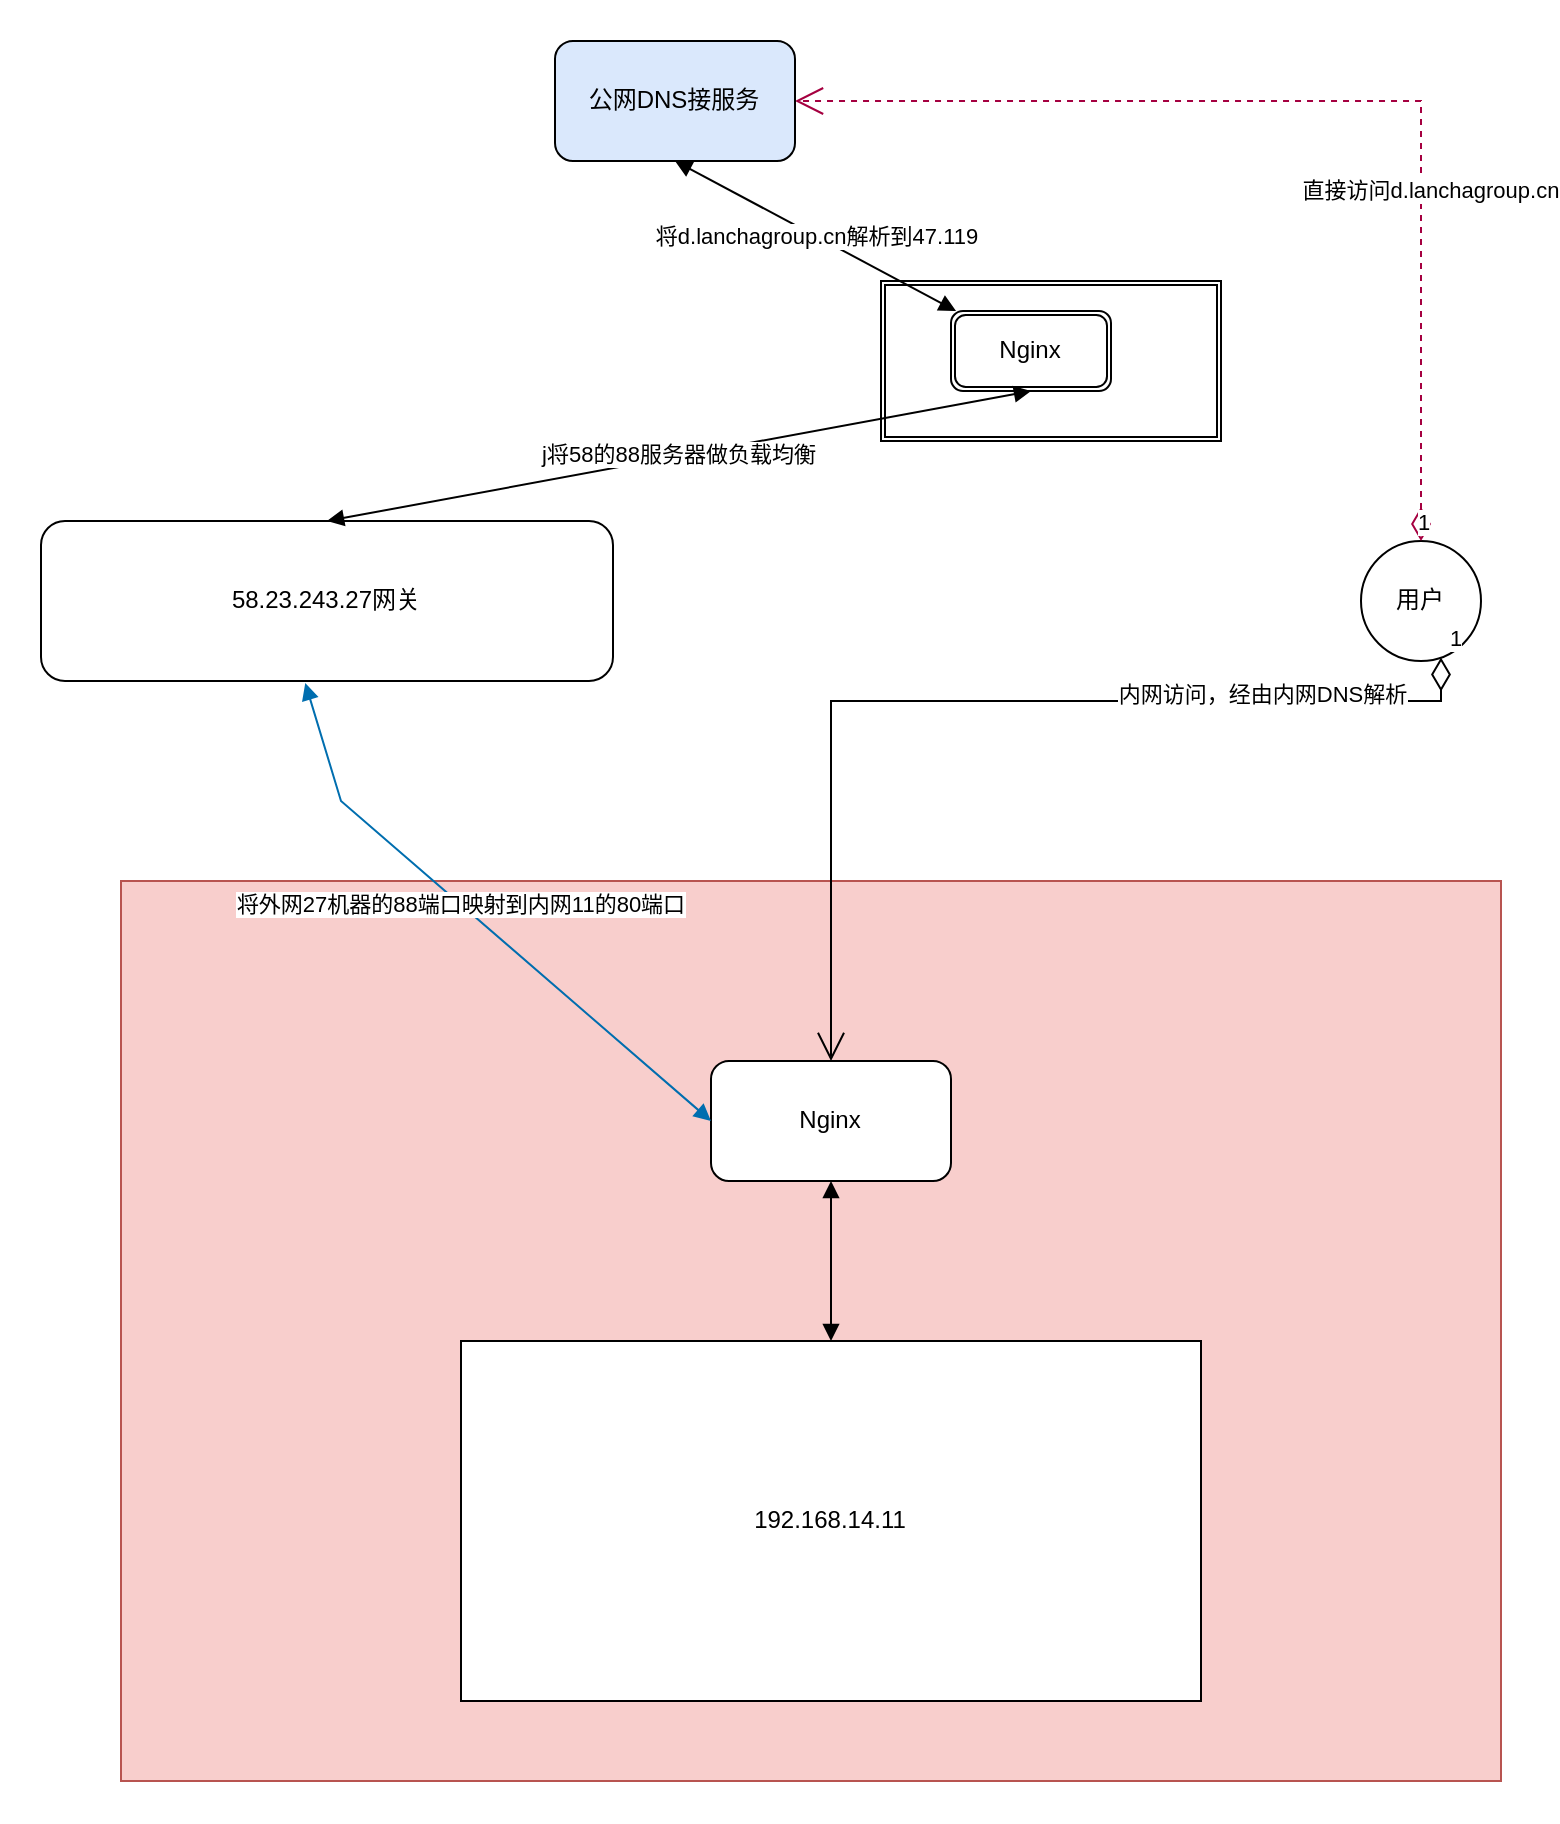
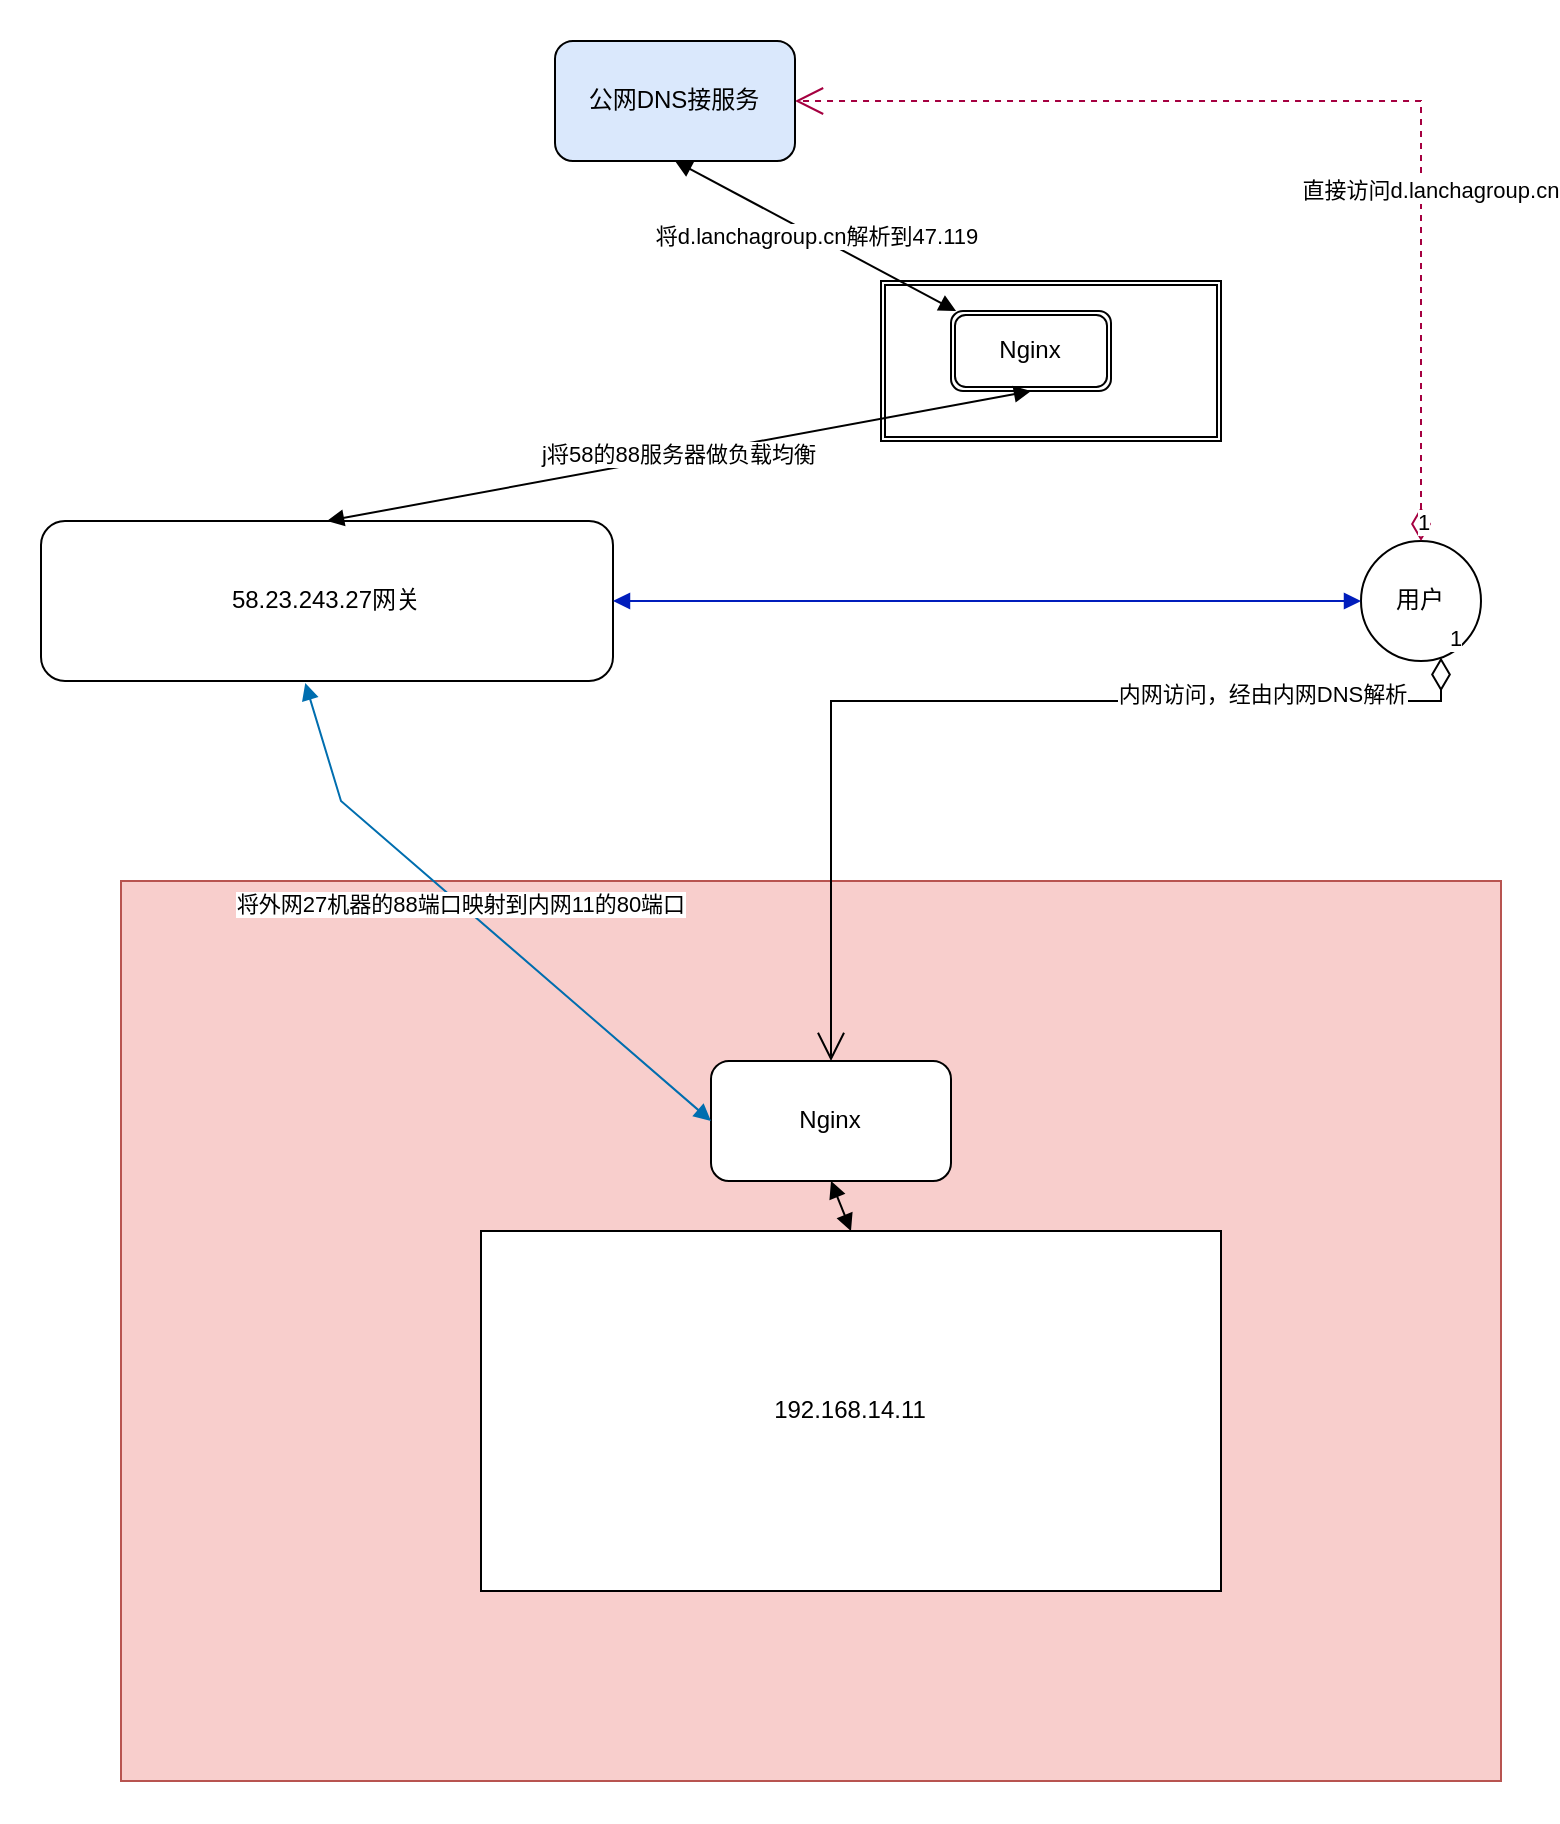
edge "58.23.243.27网关" -- "用户": added
node "192.168.14.11": moved (831, 1521) -> (851, 1411)
